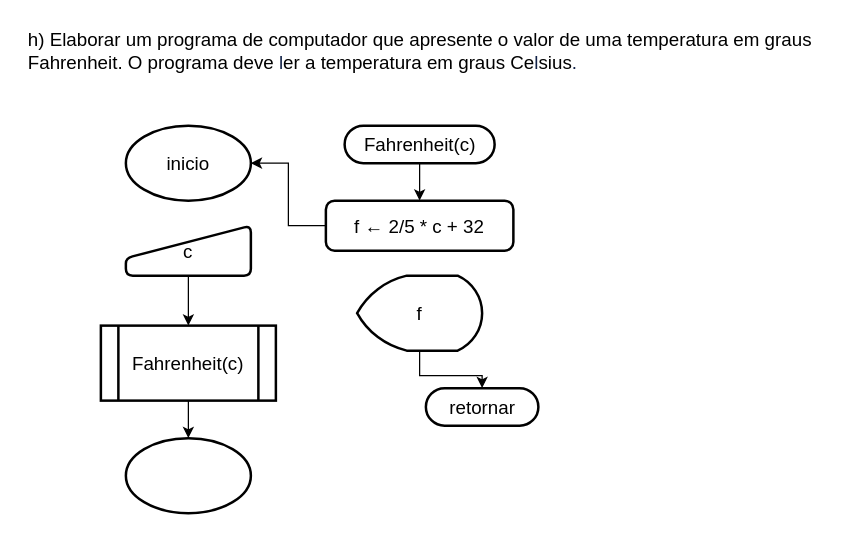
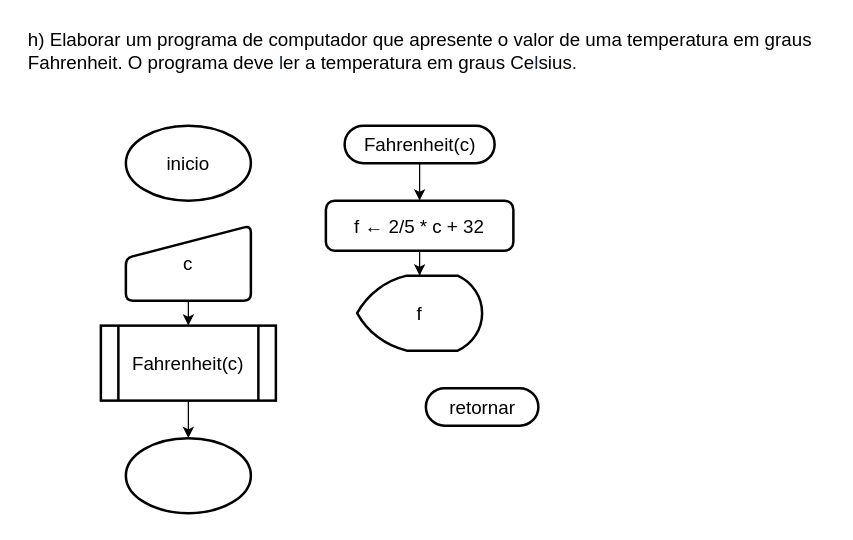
edge "f ← 2/5 * c + 32" -> "inicio": now "f ← 2/5 * c + 32" -> "f"
node "c": size 125x50 -> 125x75
edge "f" -> "retornar": removed
